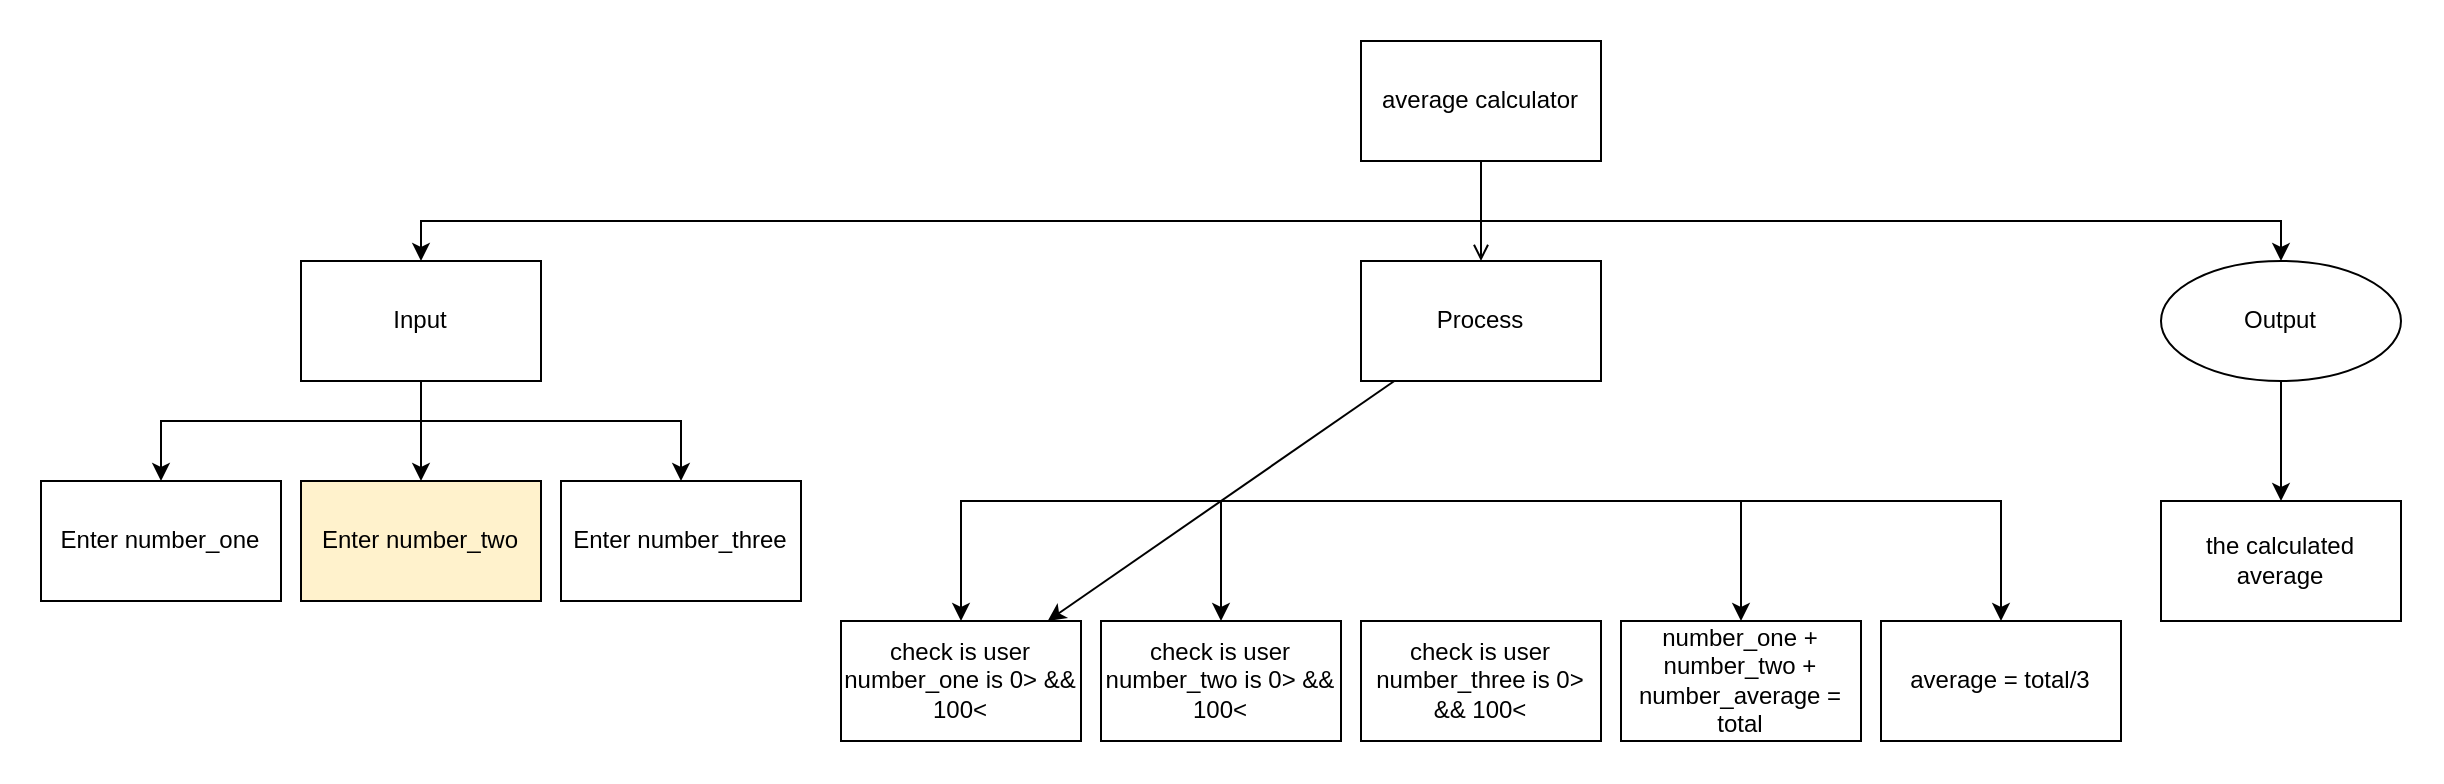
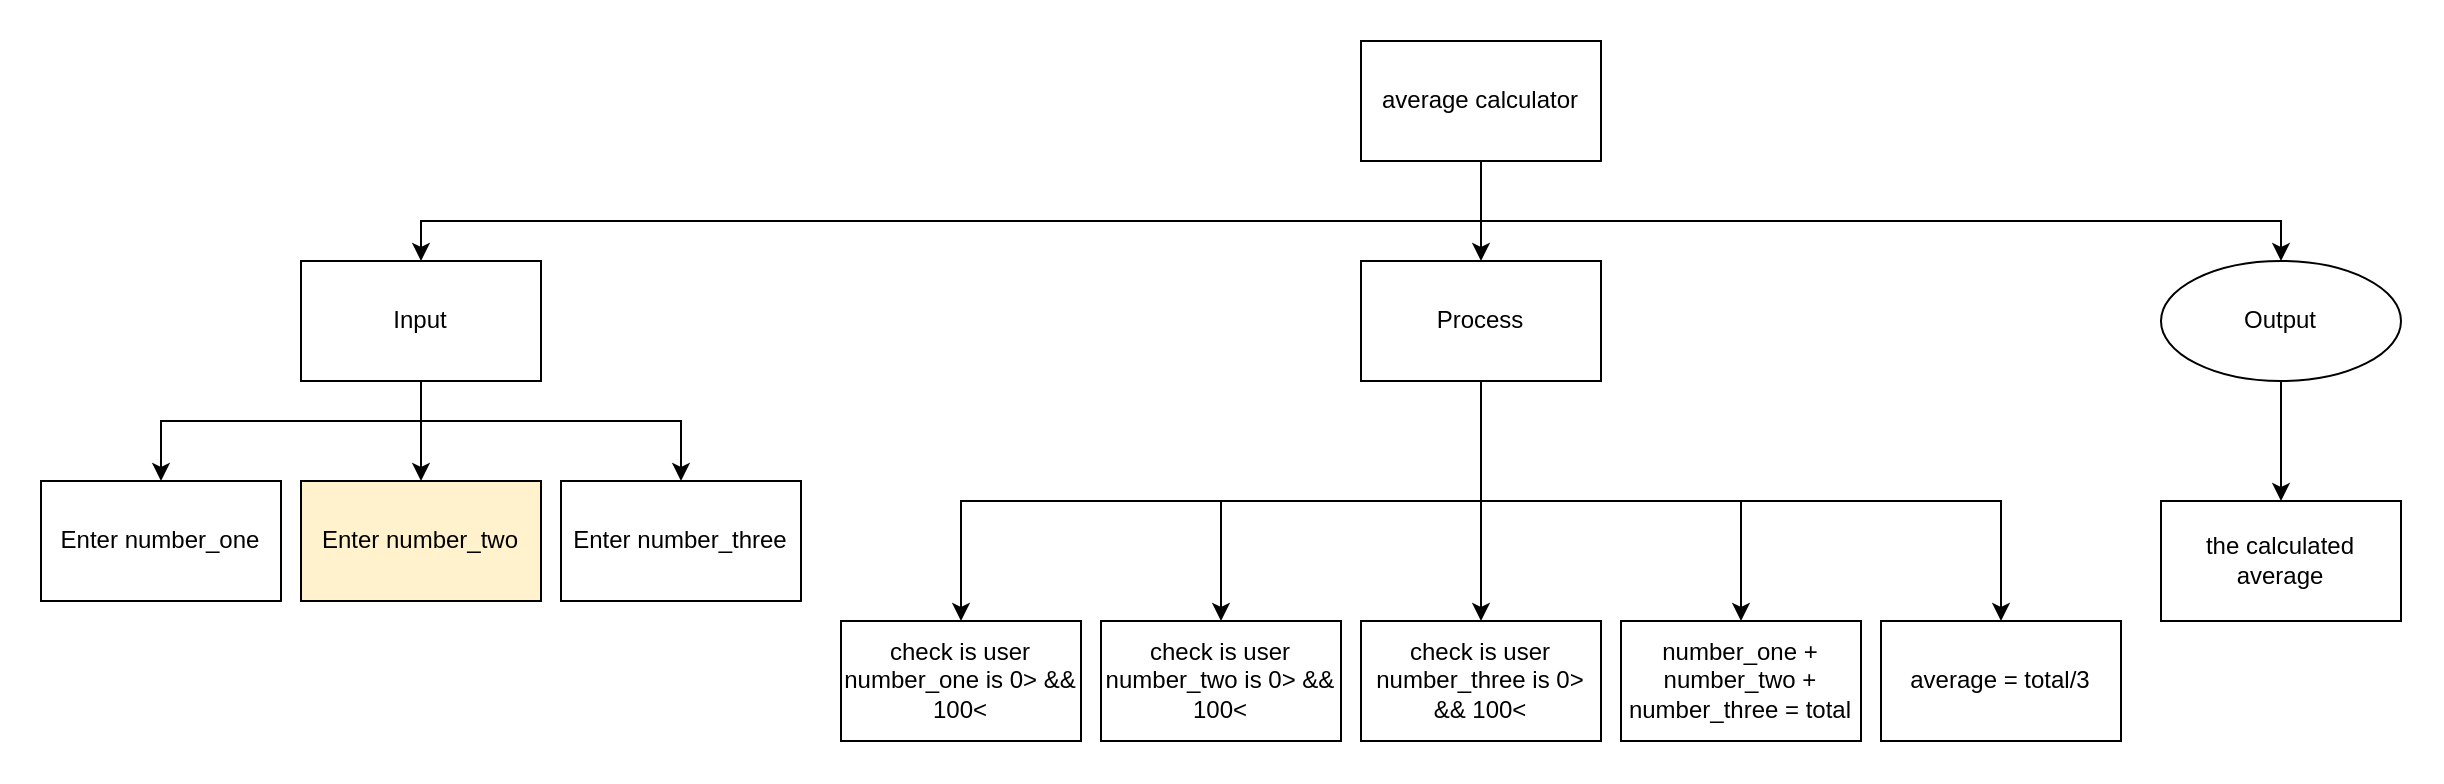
edge "average calculator" -> "Process": arrowhead open -> classic
edge "Process" -> "check is user number_one is 0> && 100<": now "Process" -> "check is user number_three is 0> && 100<"
node "number_one + number_two + number_average = total": label "number_one + number_two + number_average = total" -> "number_one + number_two + number_three = total"
